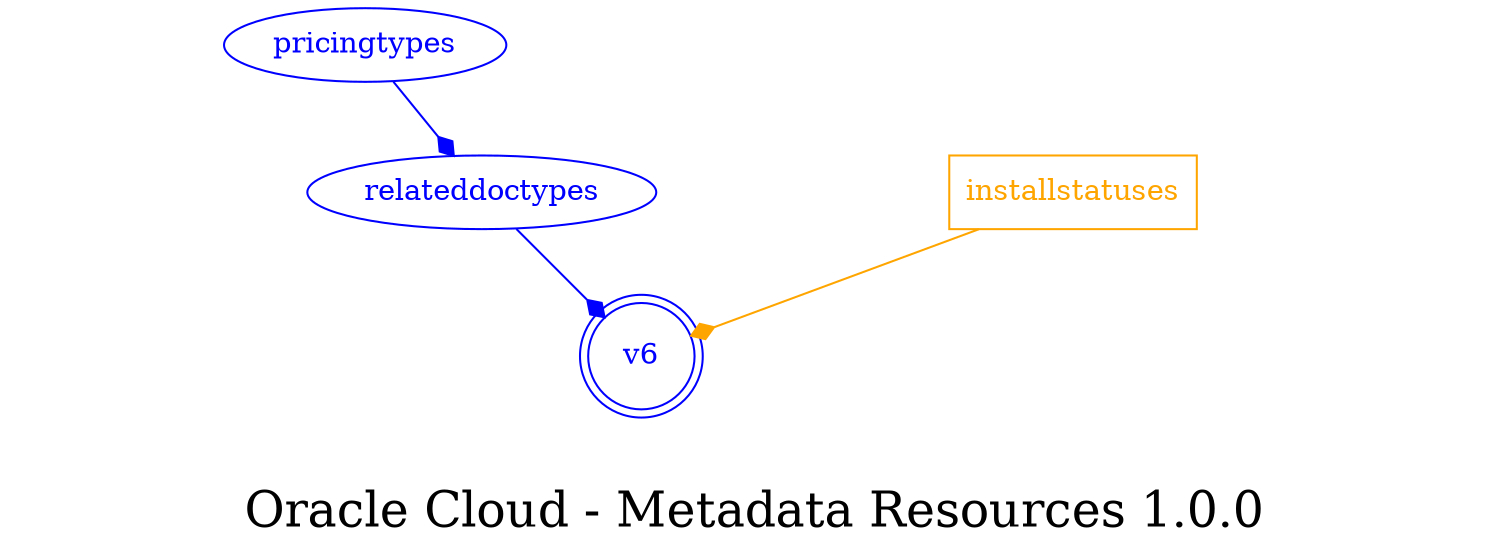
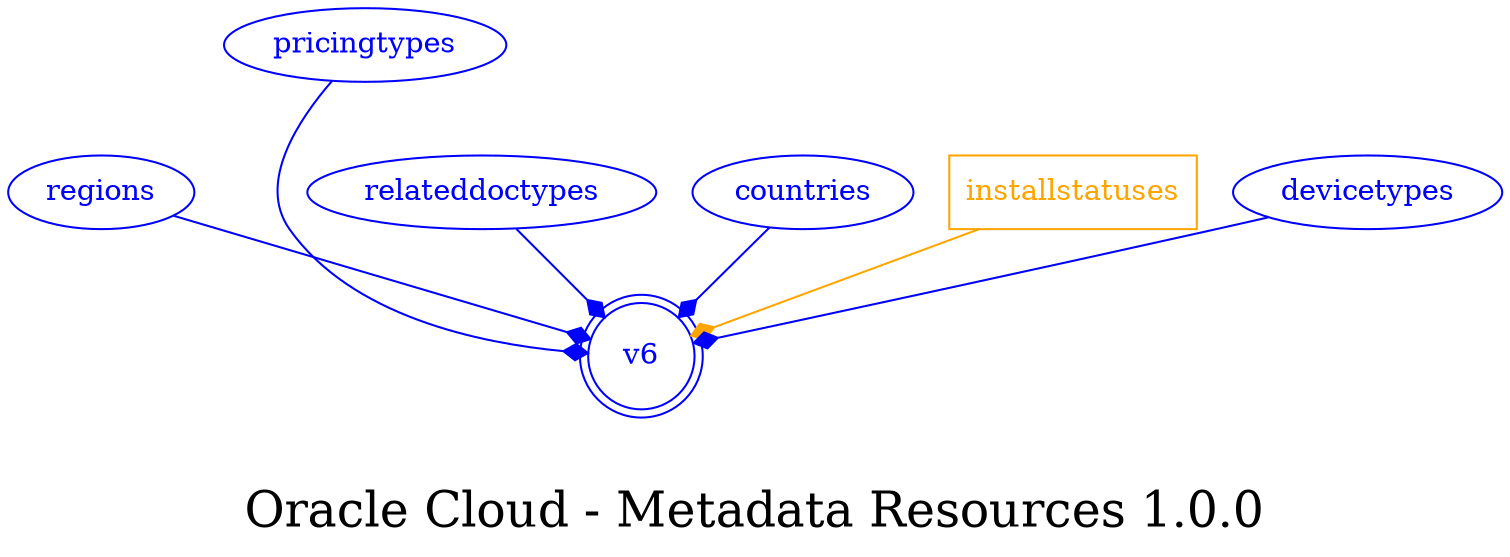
edge "pricingtypes" -> "relateddoctypes": now "pricingtypes" -> "v6"
node "regions": added
node "countries": added
node "devicetypes": added
